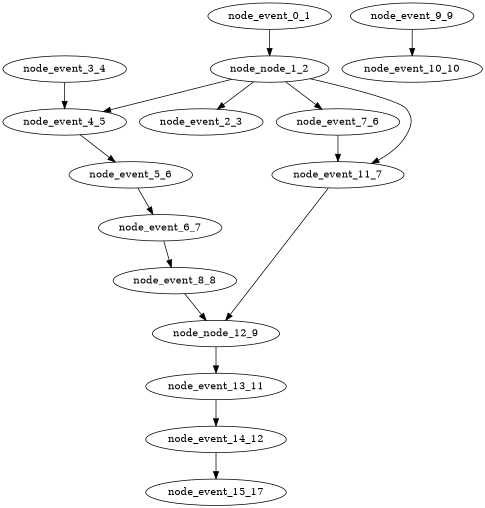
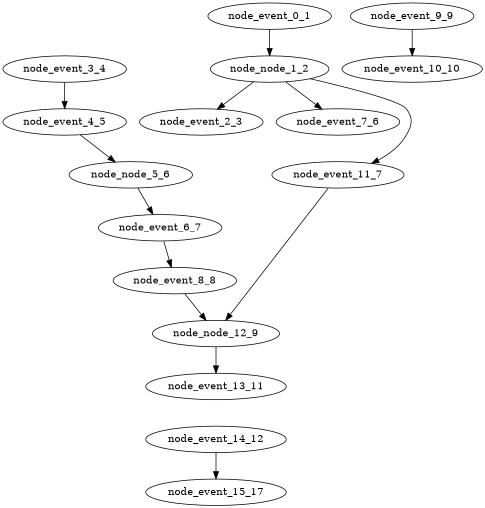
edge "node_node_1_2" -> "node_event_4_5": removed
edge "node_event_7_6" -> "node_event_11_7": removed
node "node_event_5_6": label "node_event_5_6" -> "node_node_5_6"
edge "node_event_13_11" -> "node_event_14_12": removed
